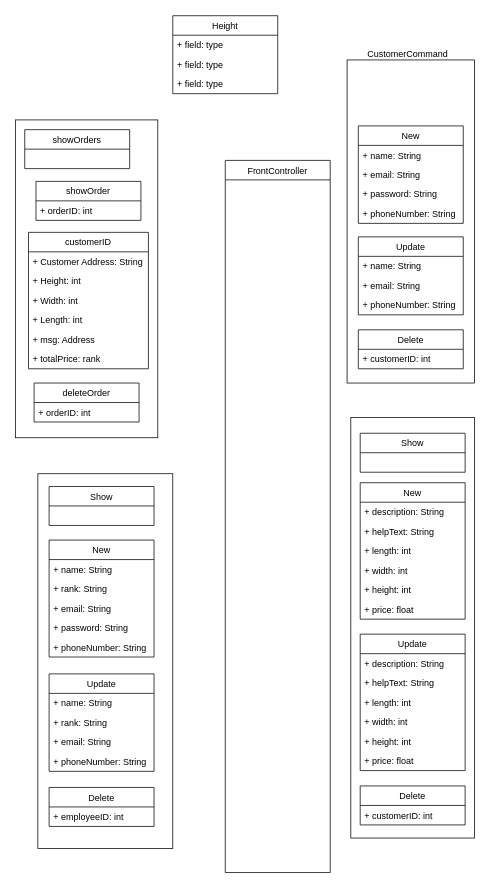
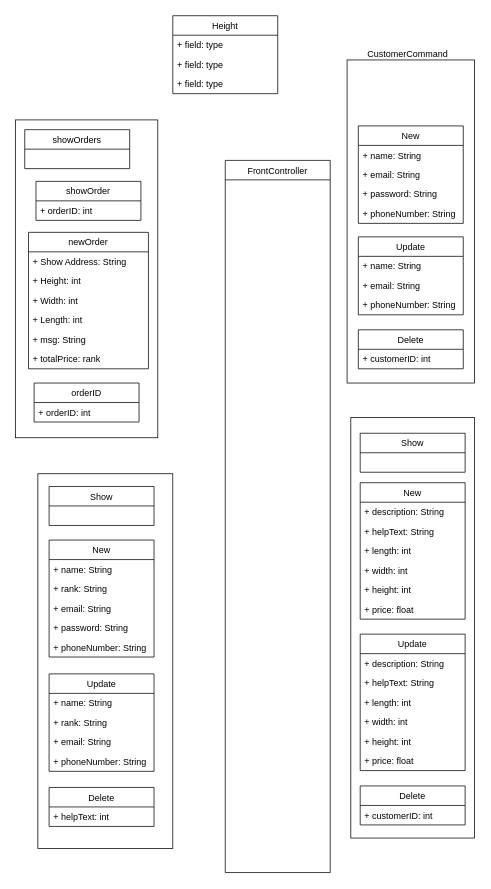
node "customerID": label "customerID" -> "newOrder"
node "+ Customer Address: String": label "+ Customer Address: String" -> "+ Show Address: String"
node "+ msg: Address": label "+ msg: Address" -> "+ msg: String"
node "deleteOrder": label "deleteOrder" -> "orderID"
node "+ employeeID: int": label "+ employeeID: int" -> "+ helpText: int"
